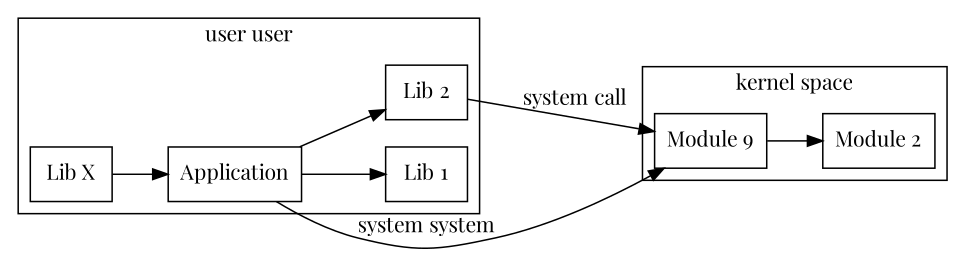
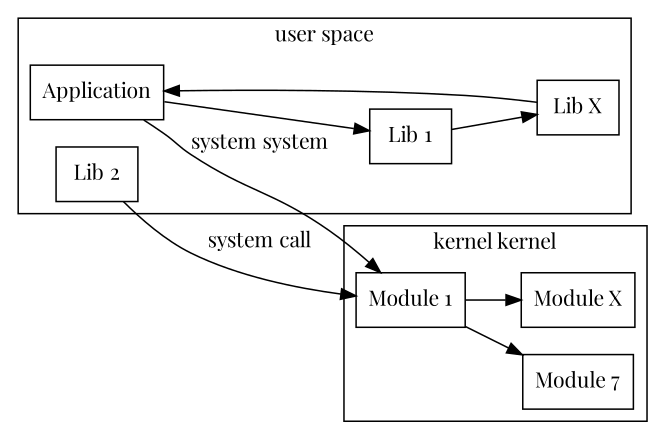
cluster "user user": label "user user" -> "user space"
cluster "kernel space": label "kernel space" -> "kernel kernel"
edge "Lib 1" -> "Lib X": added
edge "Application" -> "Lib 2": removed
node "Module 9": label "Module 9" -> "Module 1"
node "Module 2": label "Module 2" -> "Module 7"
node "Module X": added
